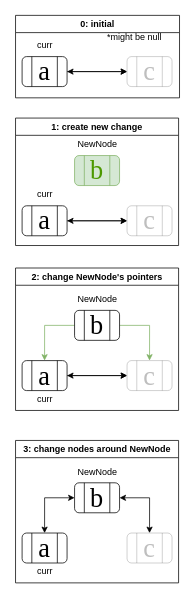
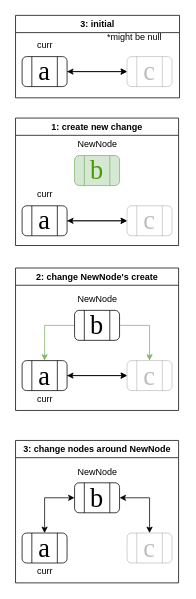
node "0: initial": label "0: initial" -> "3: initial"
node "2: change NewNode's pointers": label "2: change NewNode's pointers" -> "2: change NewNode's create"
